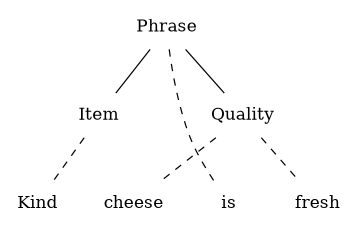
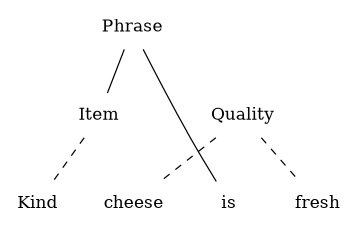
edge "Phrase" -- "Quality": removed
edge "Phrase" -- "is": style dashed -> solid
